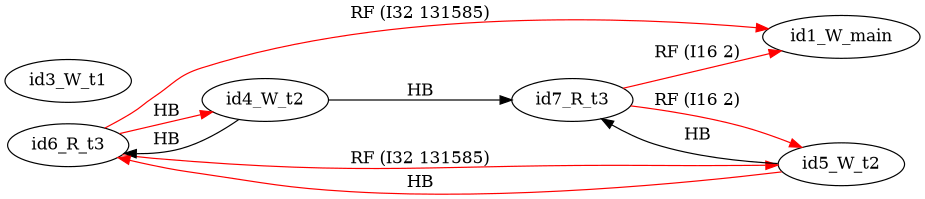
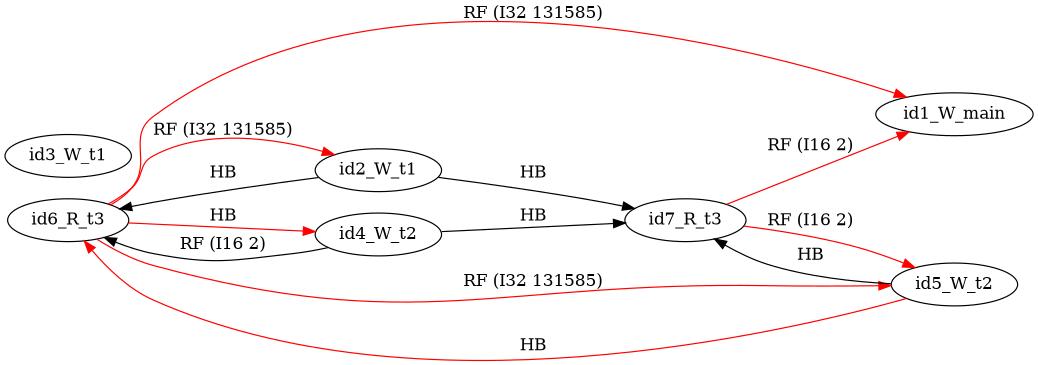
edge "id4_W_t2" -> "id6_R_t3": label "HB" -> "RF (I16 2)"
node "id2_W_t1": added
